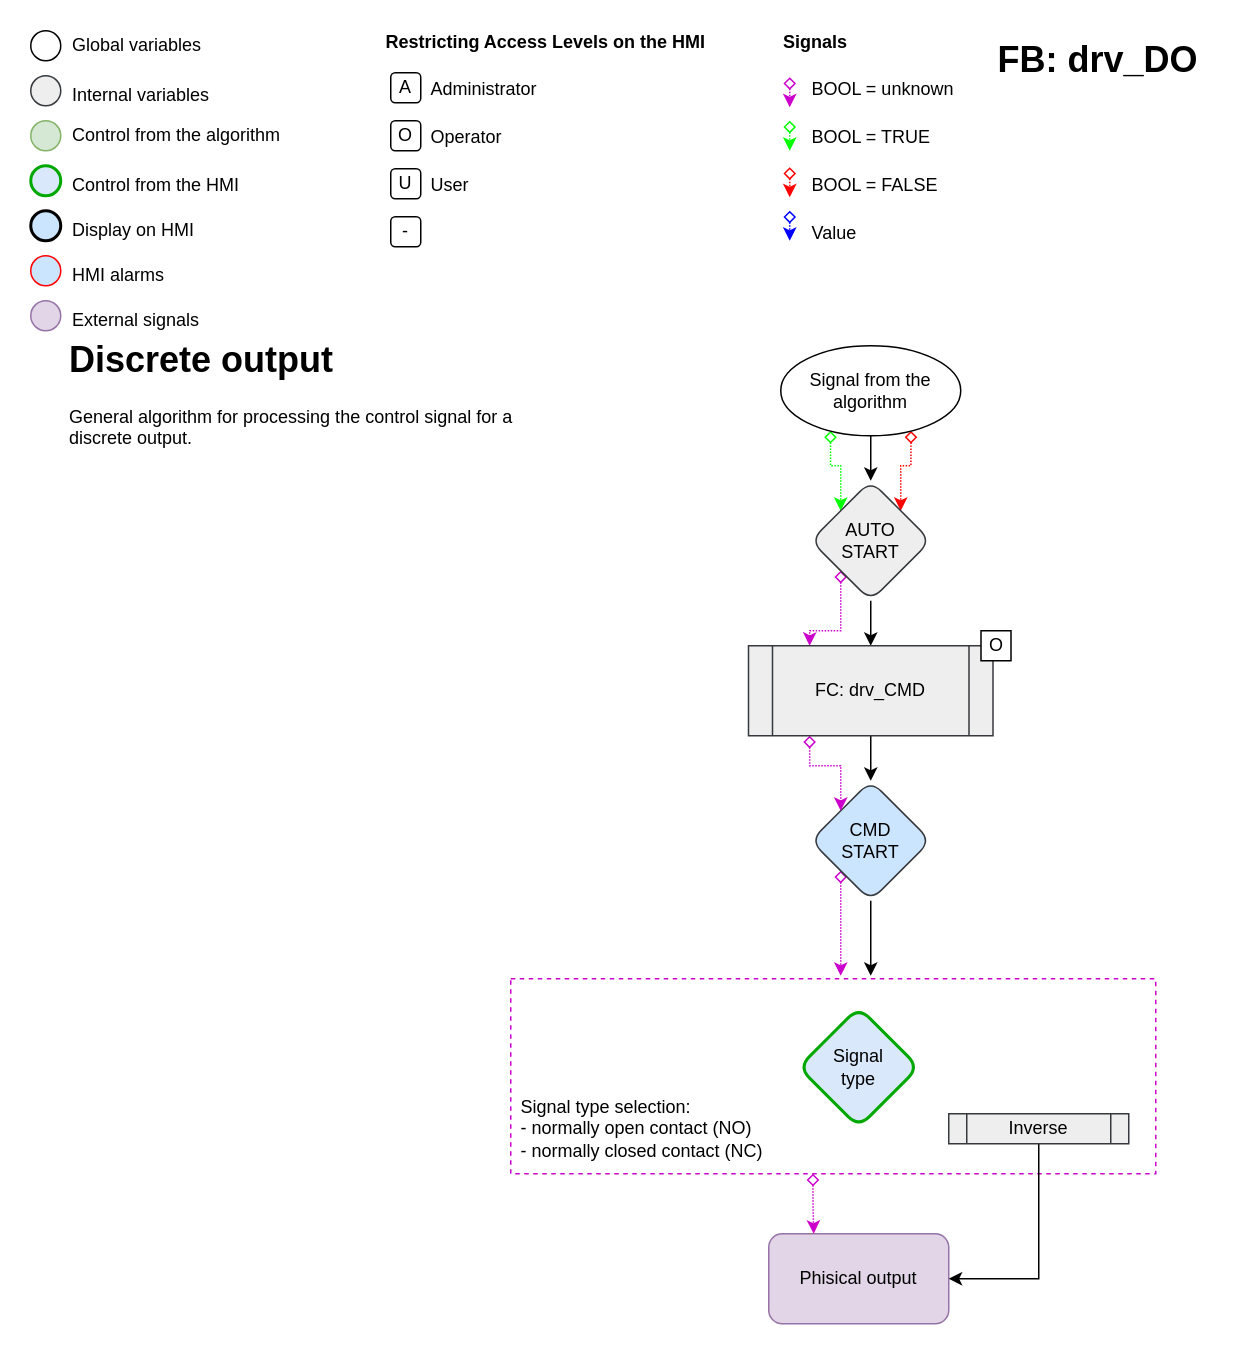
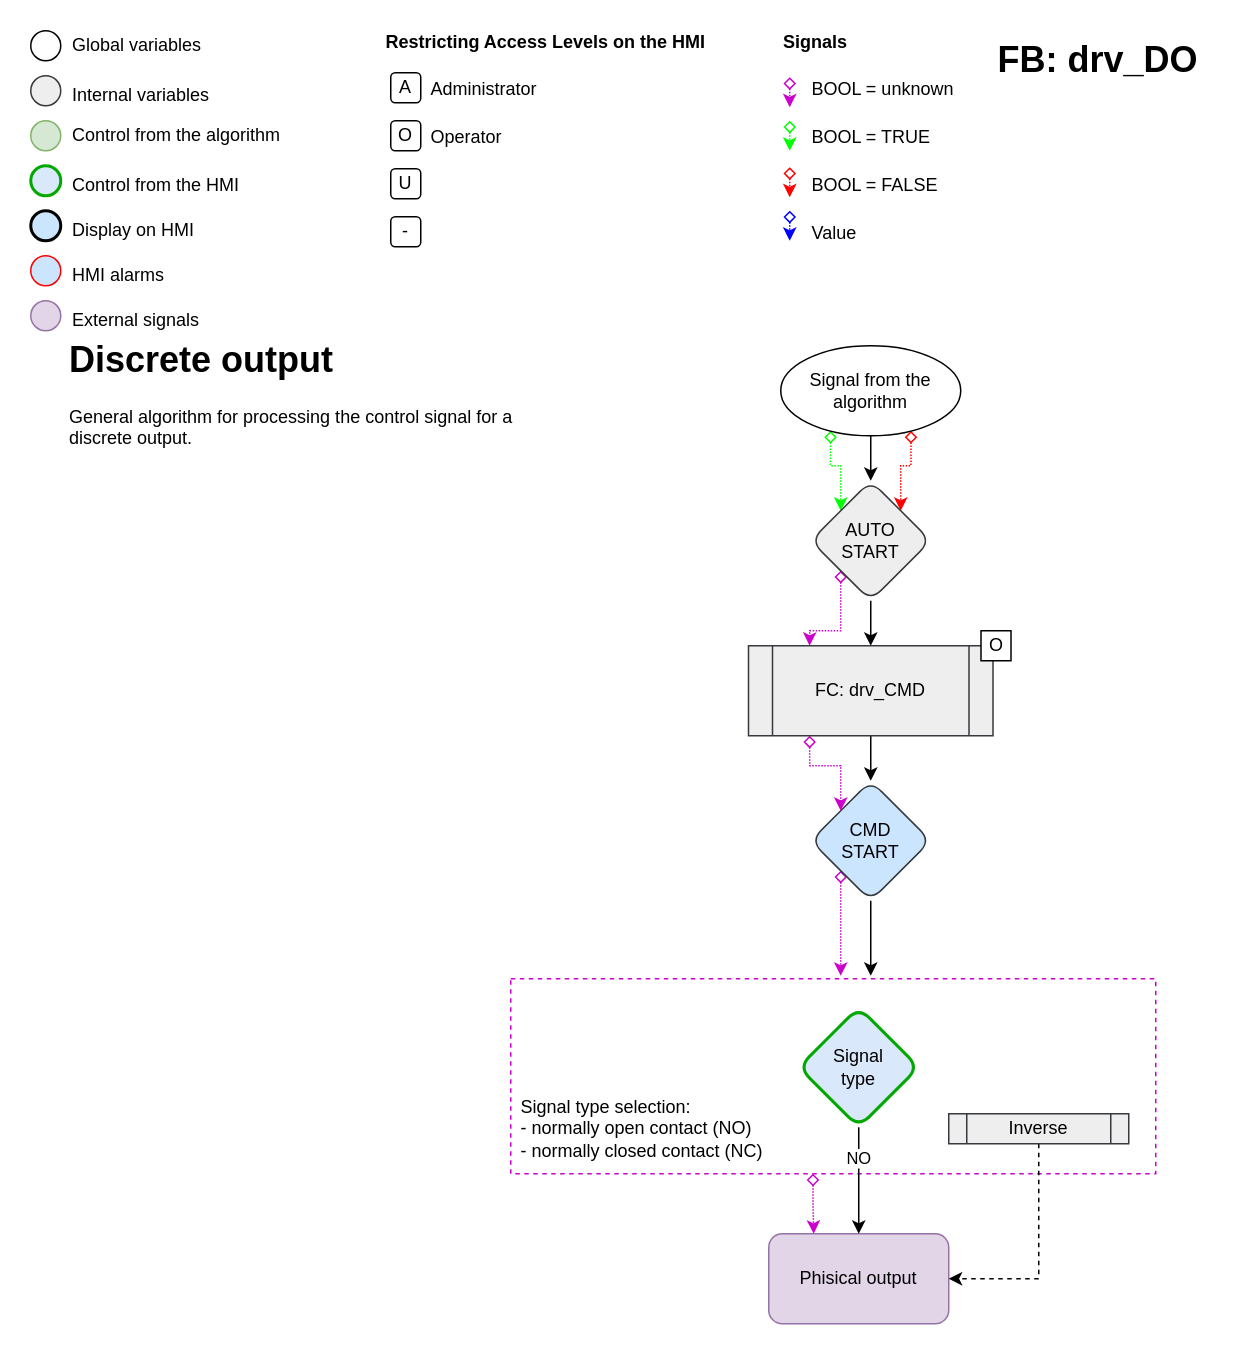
node "User": removed
edge "Signal type" -> "Phisical output": added, label "NO"
edge "Inverse" -> "Phisical output": style solid -> dashed
